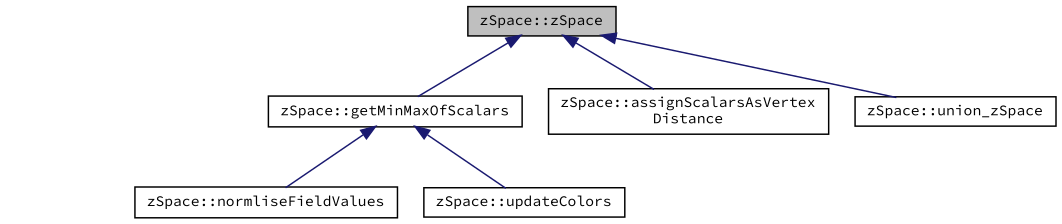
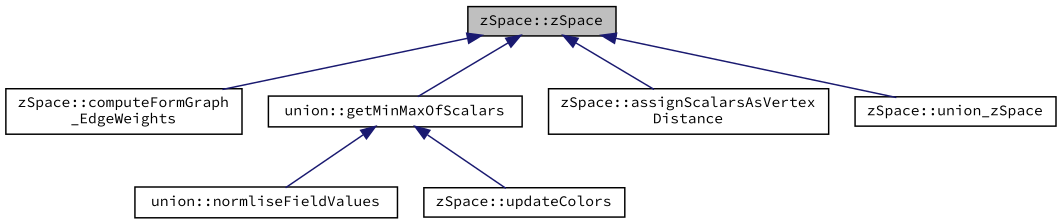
node "zSpace::computeFormGraph _EdgeWeights": added
node "zSpace::getMinMaxOfScalars": label "zSpace::getMinMaxOfScalars" -> "union::getMinMaxOfScalars"
node "zSpace::normliseFieldValues": label "zSpace::normliseFieldValues" -> "union::normliseFieldValues"
